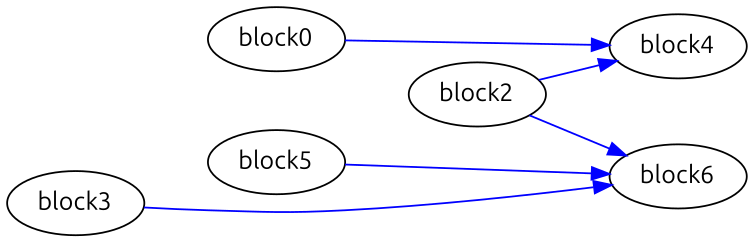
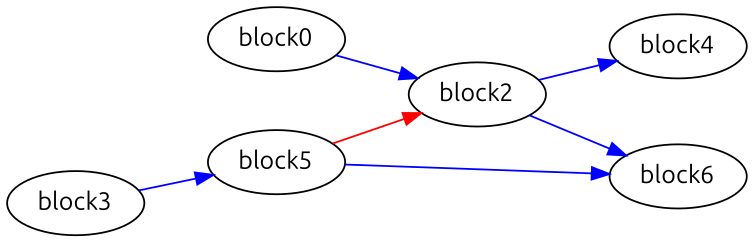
edge "block0" -> "block4": now "block0" -> "block2"
edge "block5" -> "block2": added
edge "block3" -> "block6": now "block3" -> "block5"
